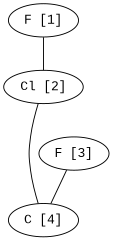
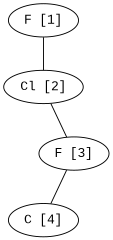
edge "Cl [2]" -- "C [4]": now "Cl [2]" -- "F [3]"
